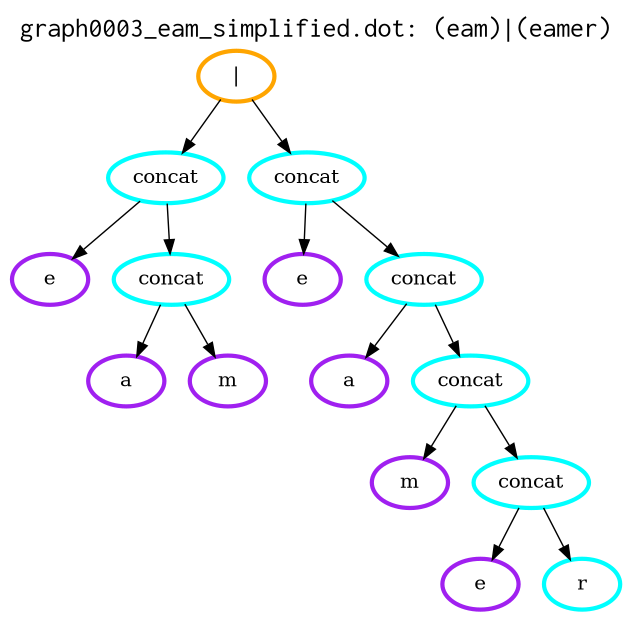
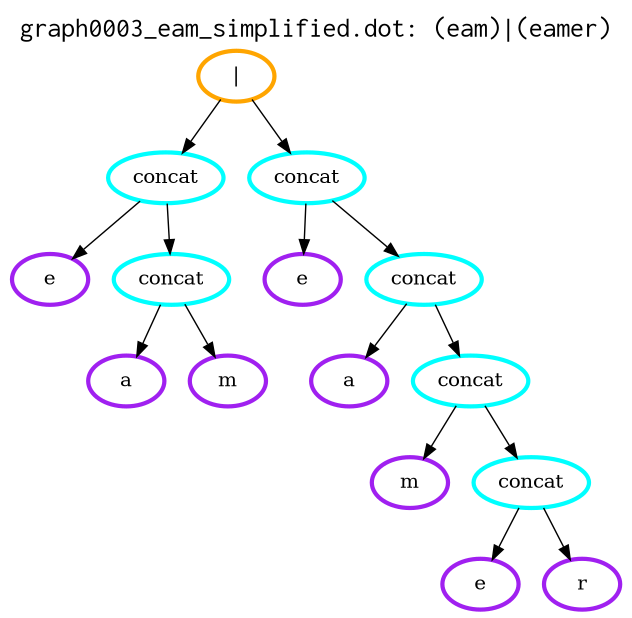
node "r": color cyan -> purple
